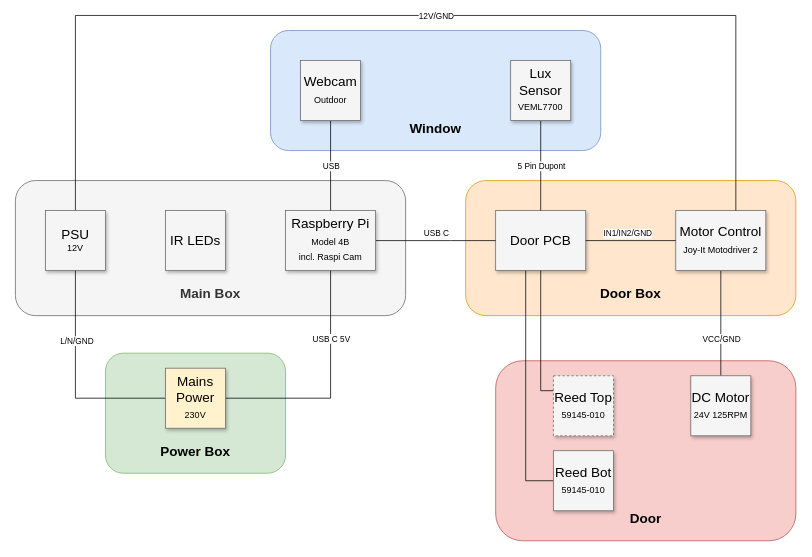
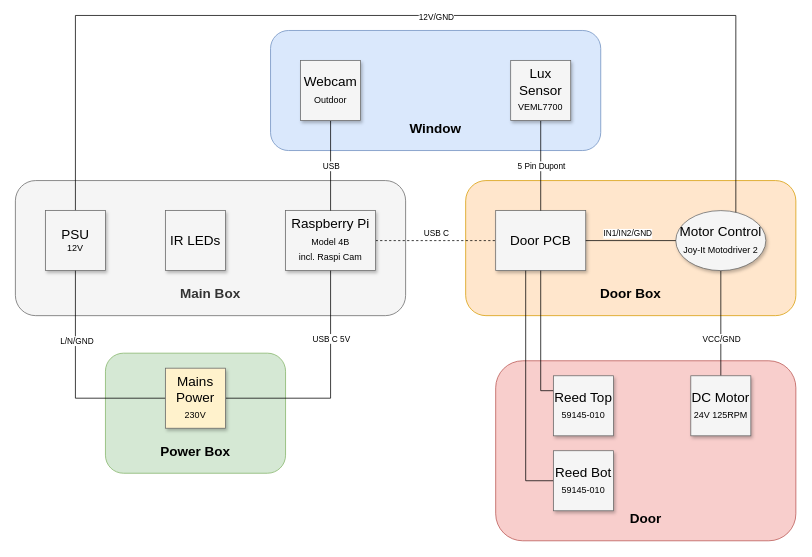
edge "Raspberry Pi Model 4B incl. Raspi Cam" -- "Door PCB": style solid -> dashed
node "Motor Control Joy-It Motodriver 2": shape rectangle -> ellipse
node "Reed Top 59145-010": style dashed -> solid
